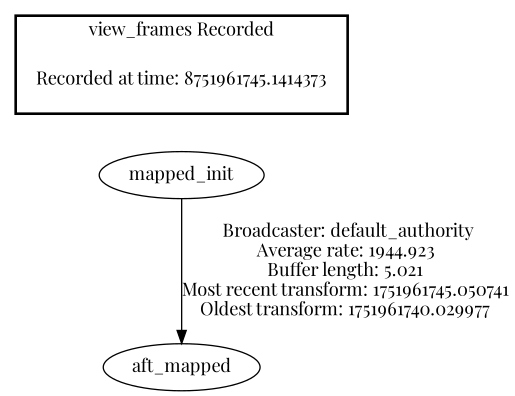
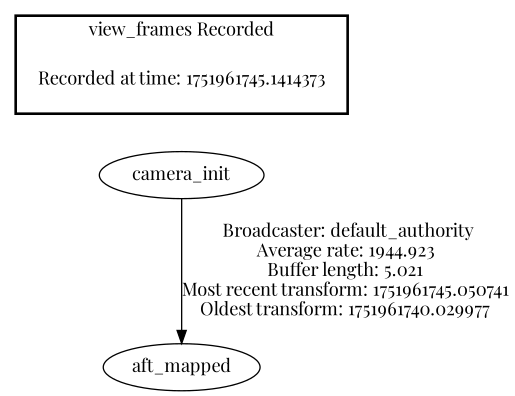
node "Recorded at time: 8751961745.1414373": label "Recorded at time: 8751961745.1414373" -> "Recorded at time: 1751961745.1414373"
node "mapped_init": label "mapped_init" -> "camera_init"
